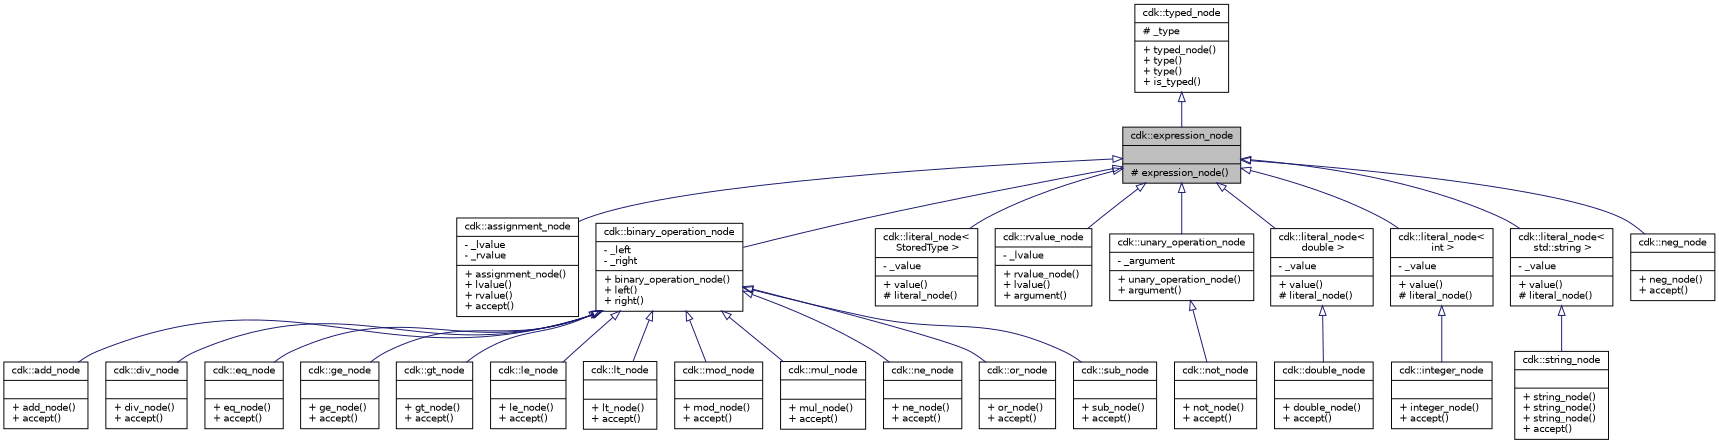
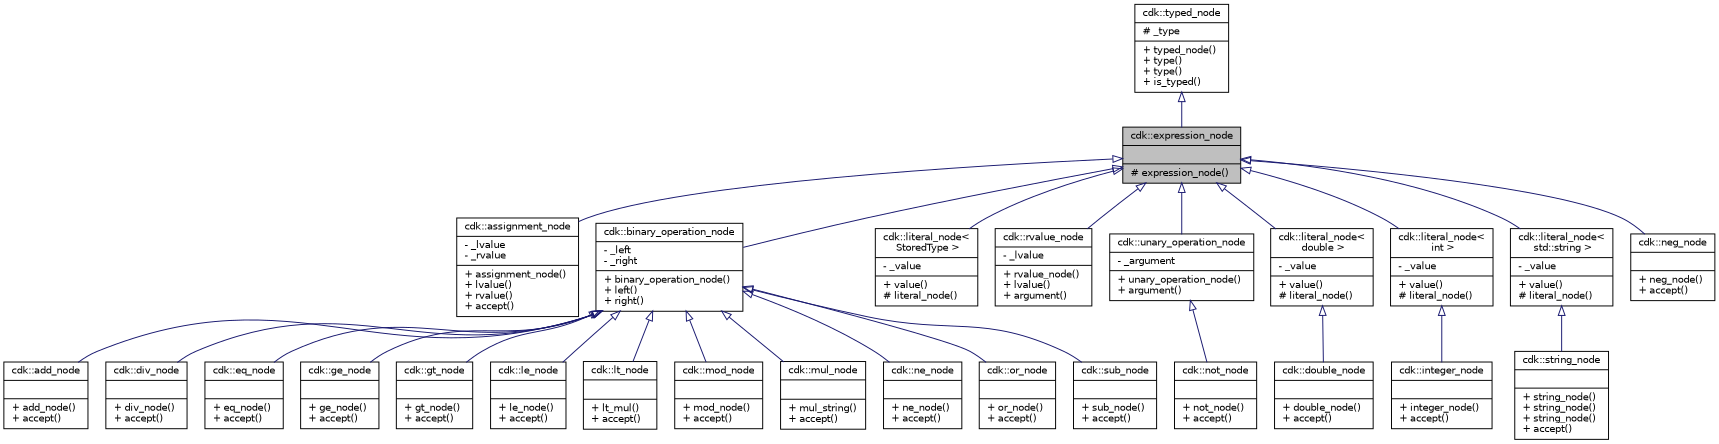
node "cdk::lt_node": text "+ lt_node()" -> "+ lt_mul()"
node "cdk::mul_node": text "+ mul_node()" -> "+ mul_string()"
